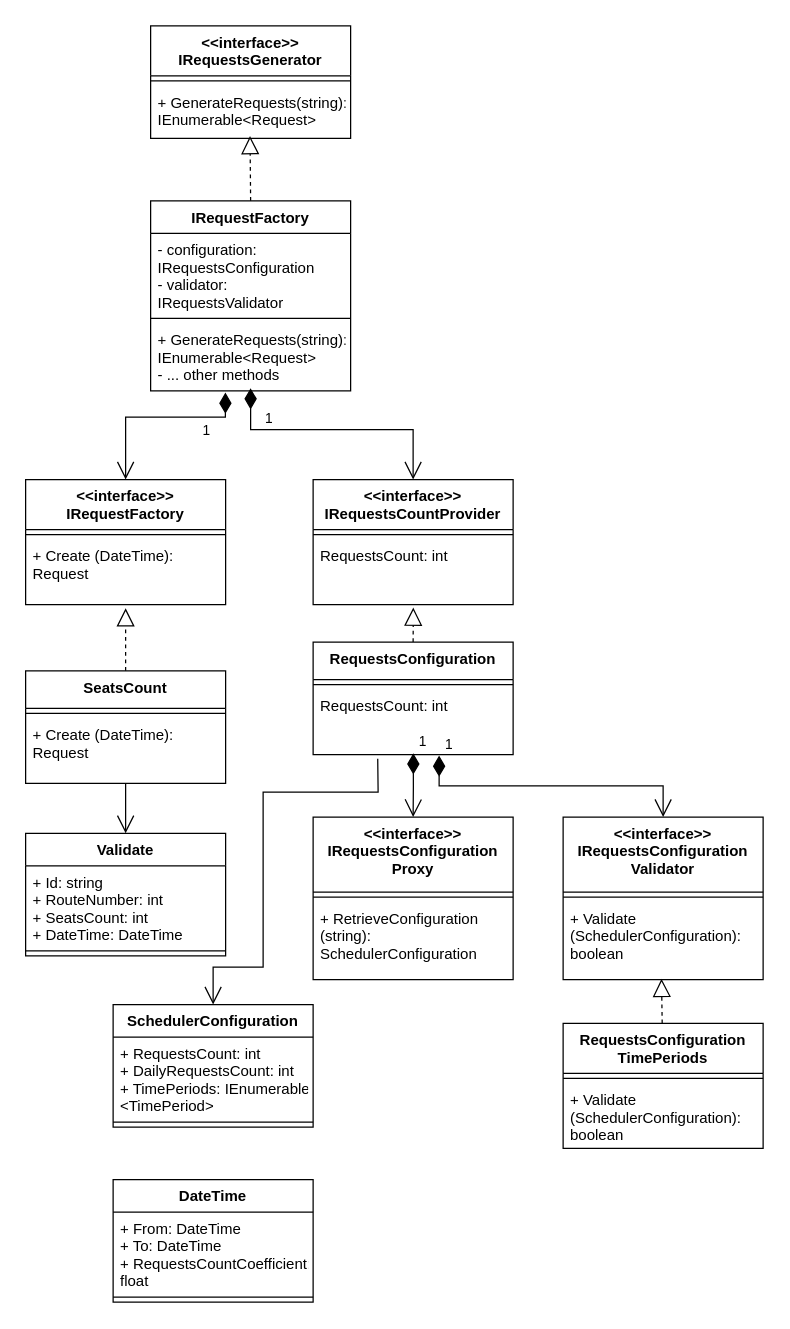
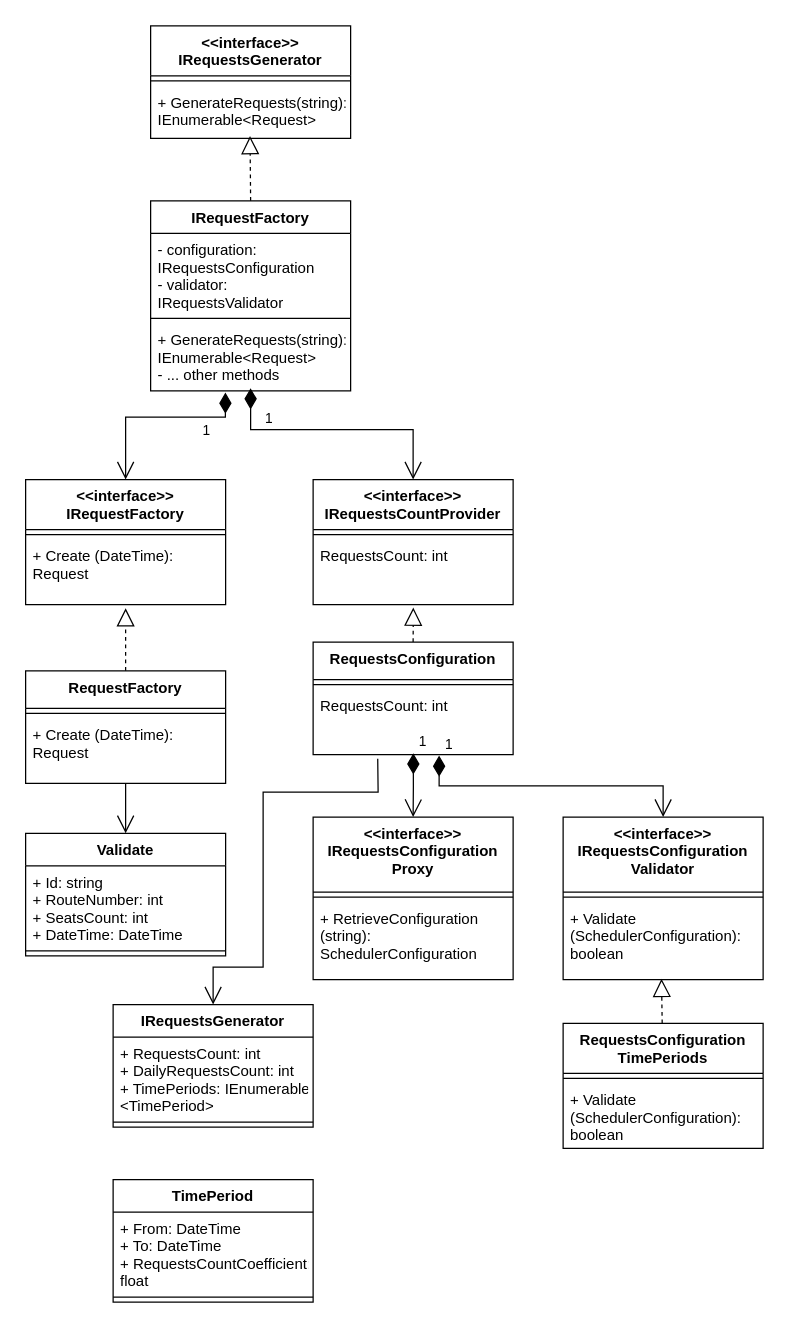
node "SeatsCount": label "SeatsCount" -> "RequestFactory"
node "SchedulerConfiguration": label "SchedulerConfiguration" -> "IRequestsGenerator"
node "DateTime": label "DateTime" -> "TimePeriod"
